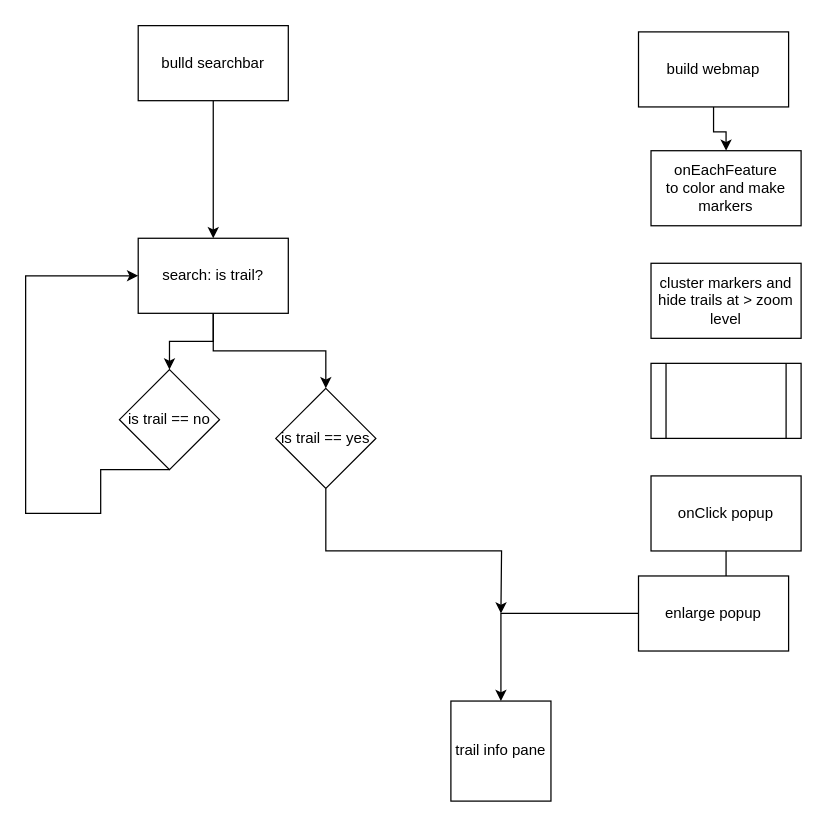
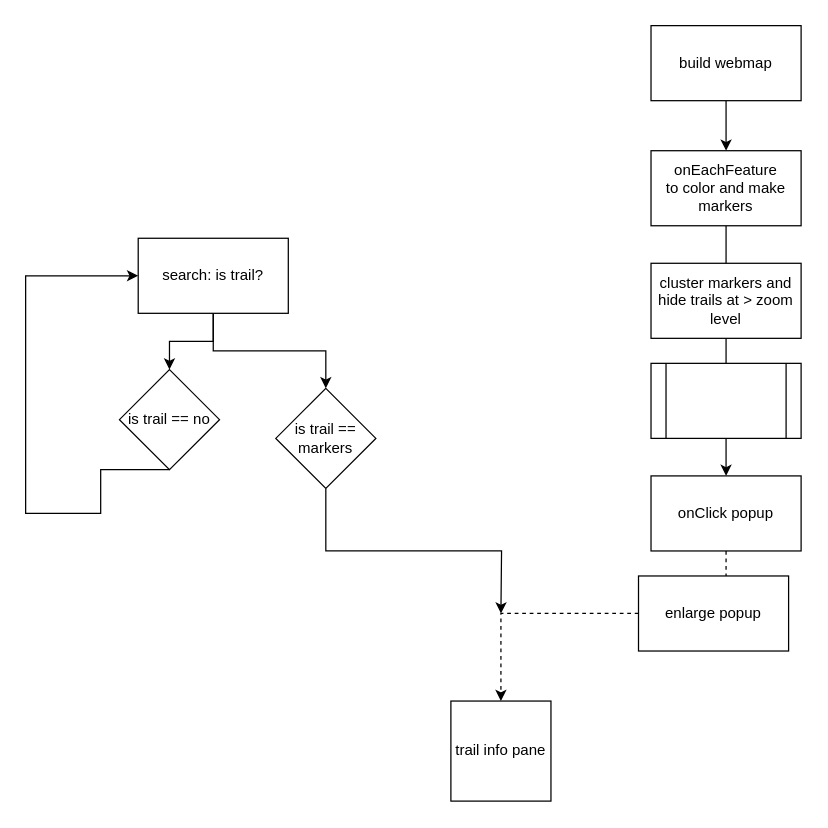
node "bulld searchbar": removed
node "build webmap": moved (713, 69) -> (726, 63)
edge "bulld searchbar" -> "search: is trail?": removed
edge "onEachFeature to color and make markers" -> "onClick popup": added
node "is trail == yes": label "is trail == yes" -> "is trail == markers"
edge "onClick popup" -> "trail info pane": style solid -> dashed
